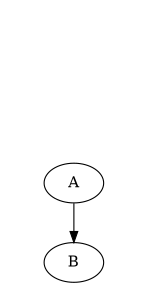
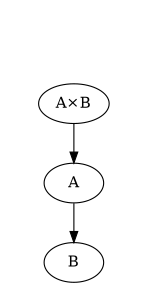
node "A×B": added
